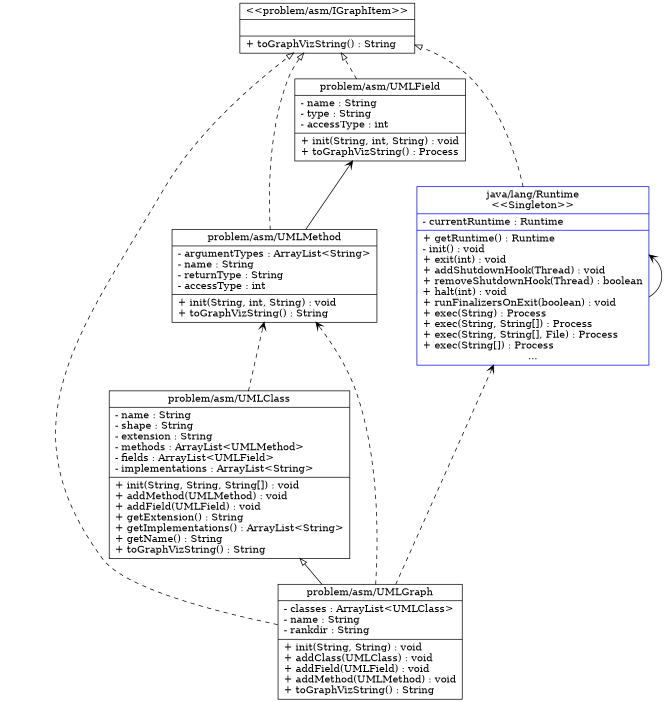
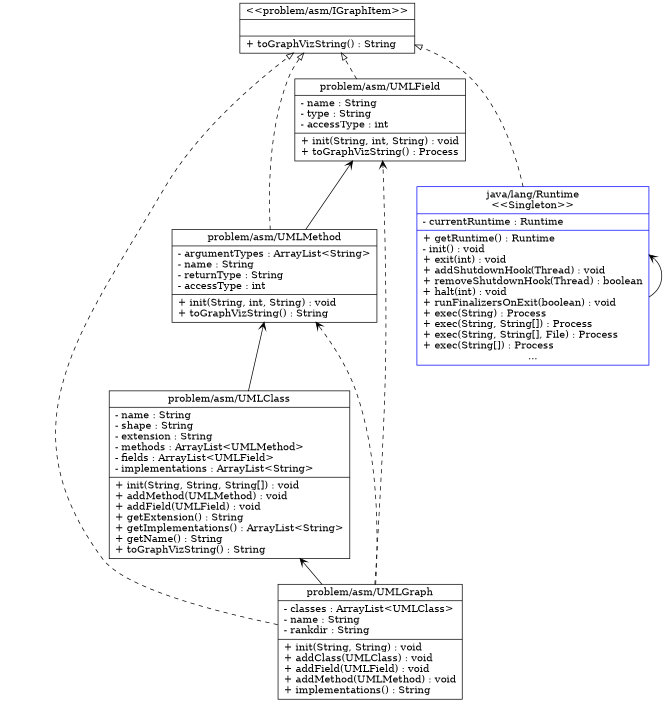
edge "problem/asm/UMLClass" -> "problem/asm/UMLMethod": style dashed -> solid
edge "problem/asm/UMLGraph" -> "java/lang/Runtime": now "problem/asm/UMLGraph" -> "problem/asm/UMLField"
edge "problem/asm/UMLGraph" -> "problem/asm/UMLClass": arrowhead onormal -> vee
node "problem/asm/UMLGraph": text "+ toGraphVizString() : String" -> "+ implementations() : String"
